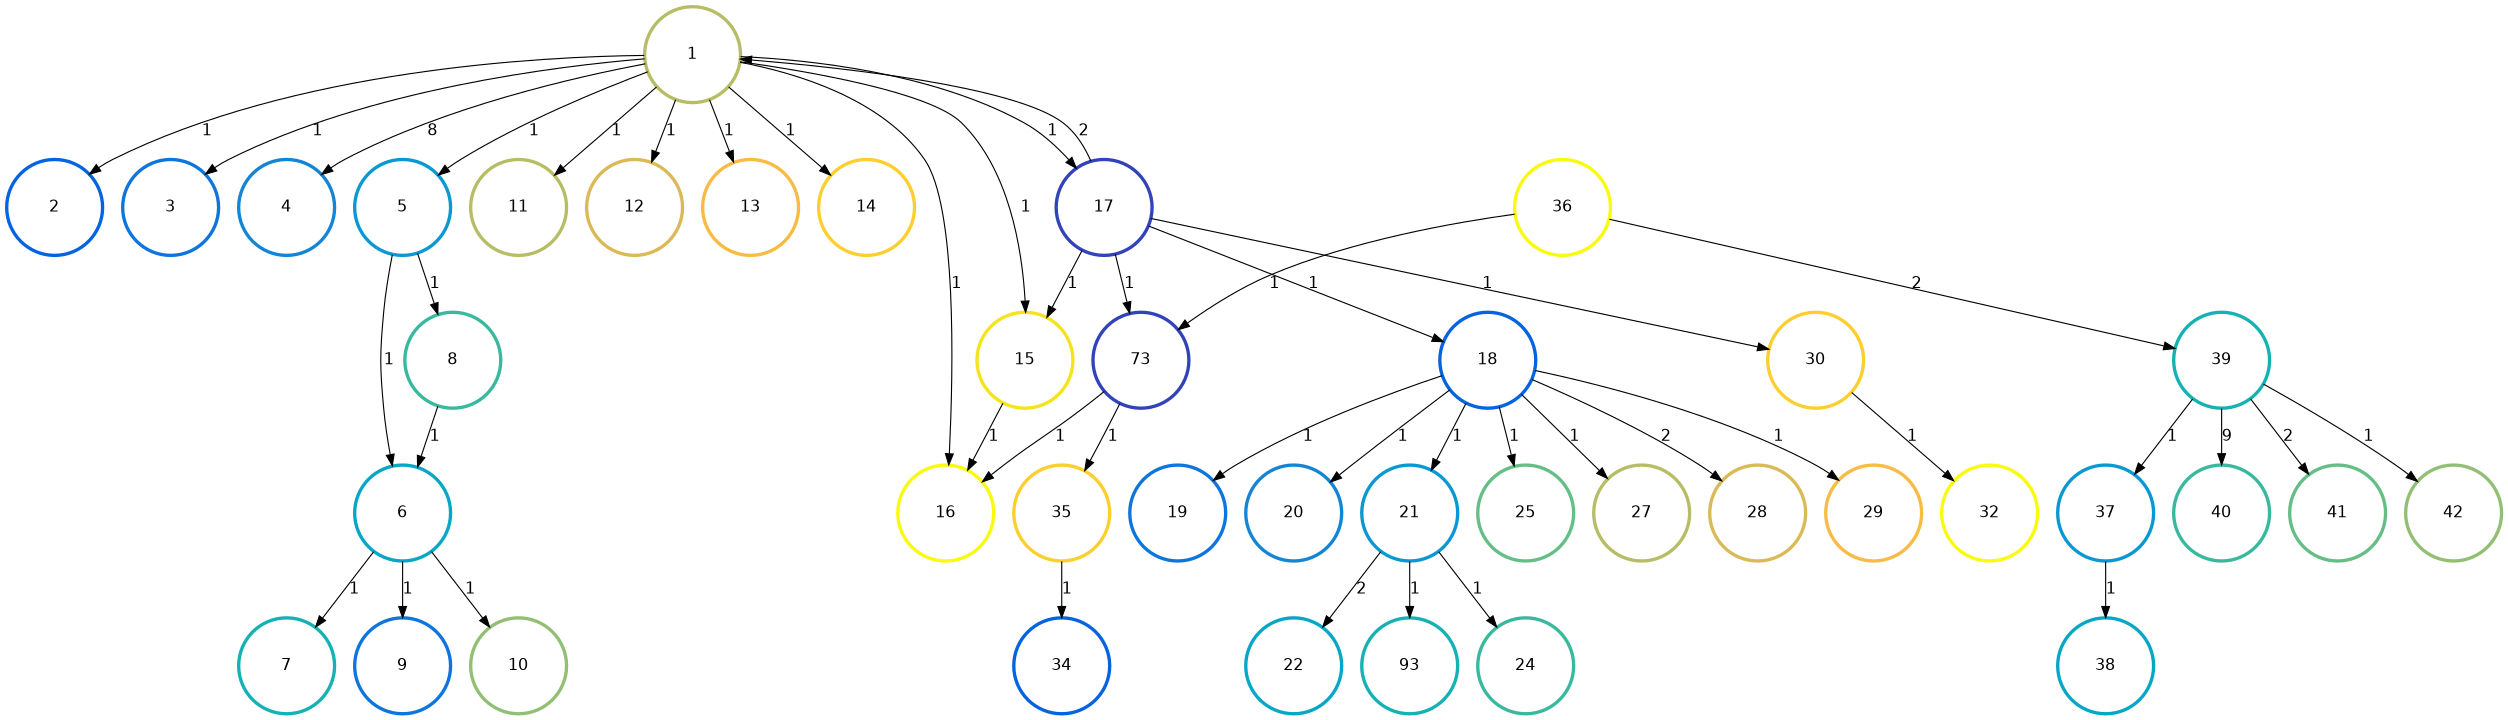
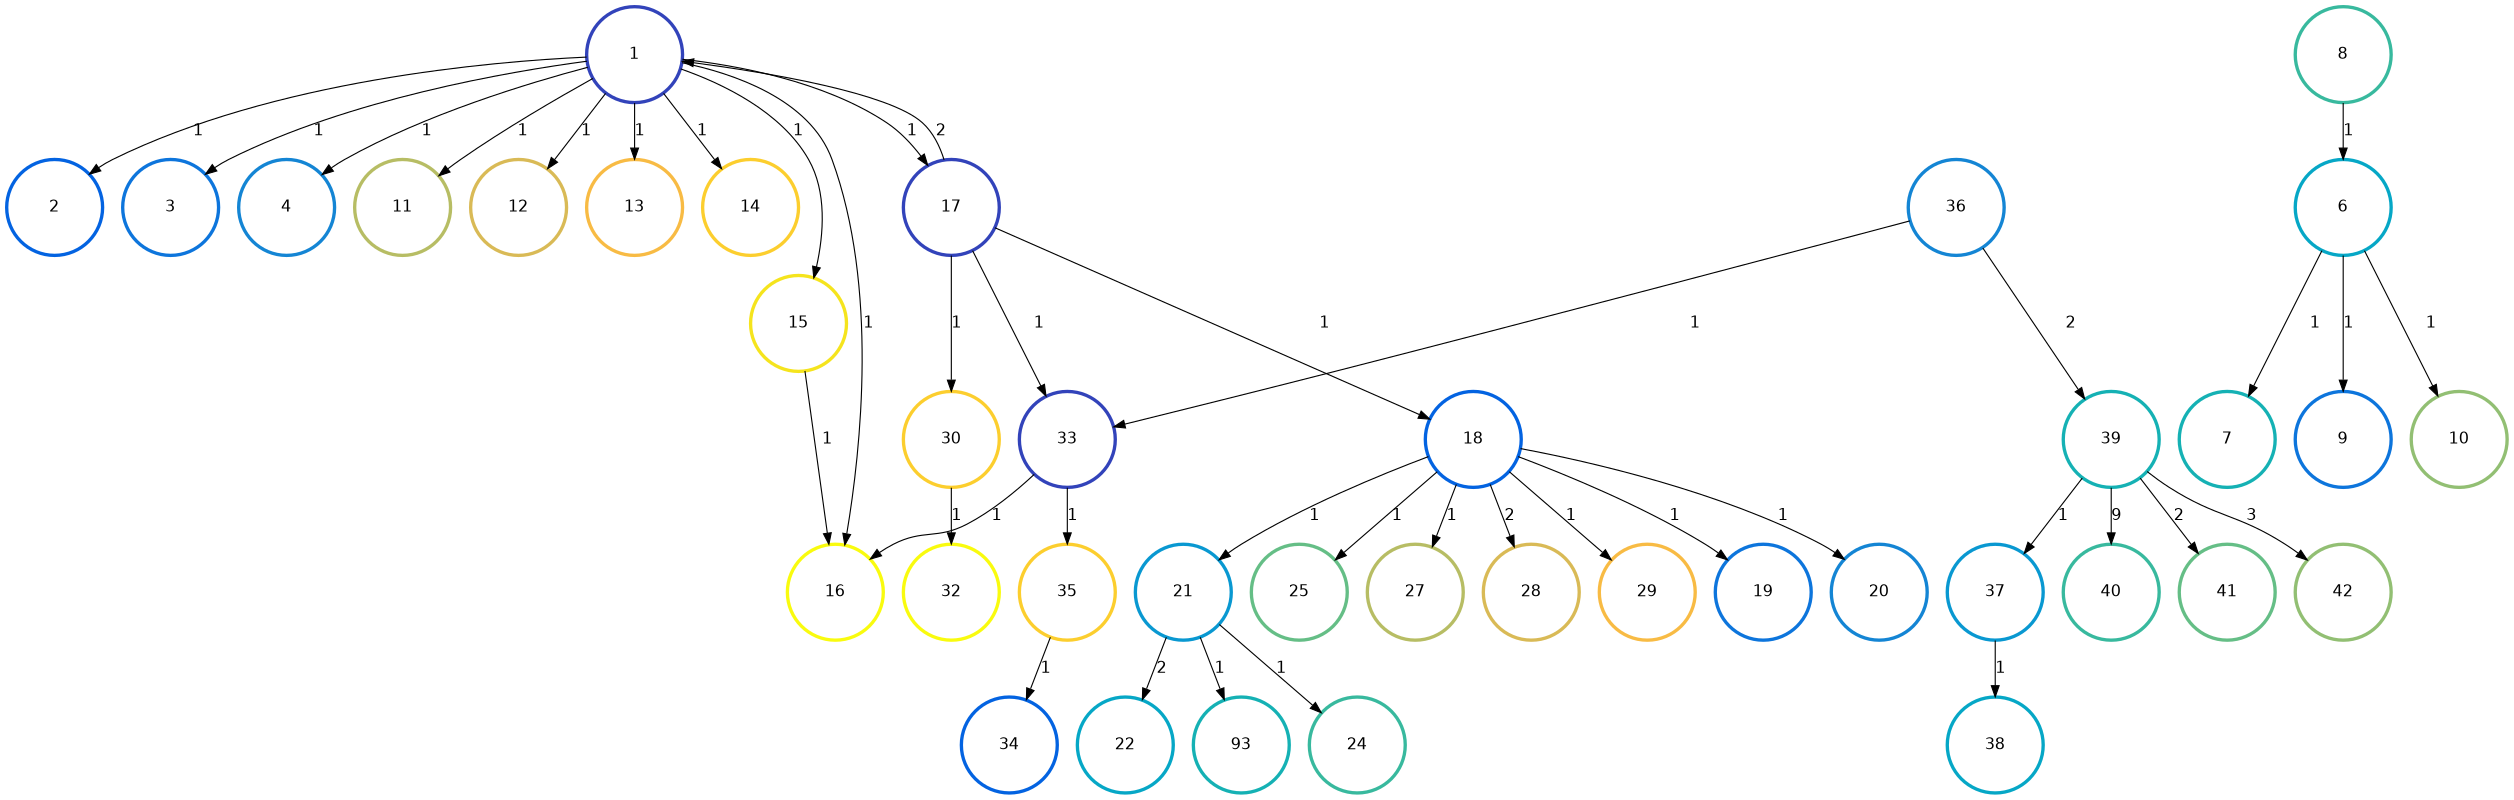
node "1": color #b7bd64 -> #3243ba
edge "1" -> "4": label "8" -> "1"
node "5": removed
node "36": color #f9fb0e -> #1485d4
edge "17" -> "15": removed, label "1"
node "73": label "73" -> "33"
edge "39" -> "42": label "1" -> "3"
